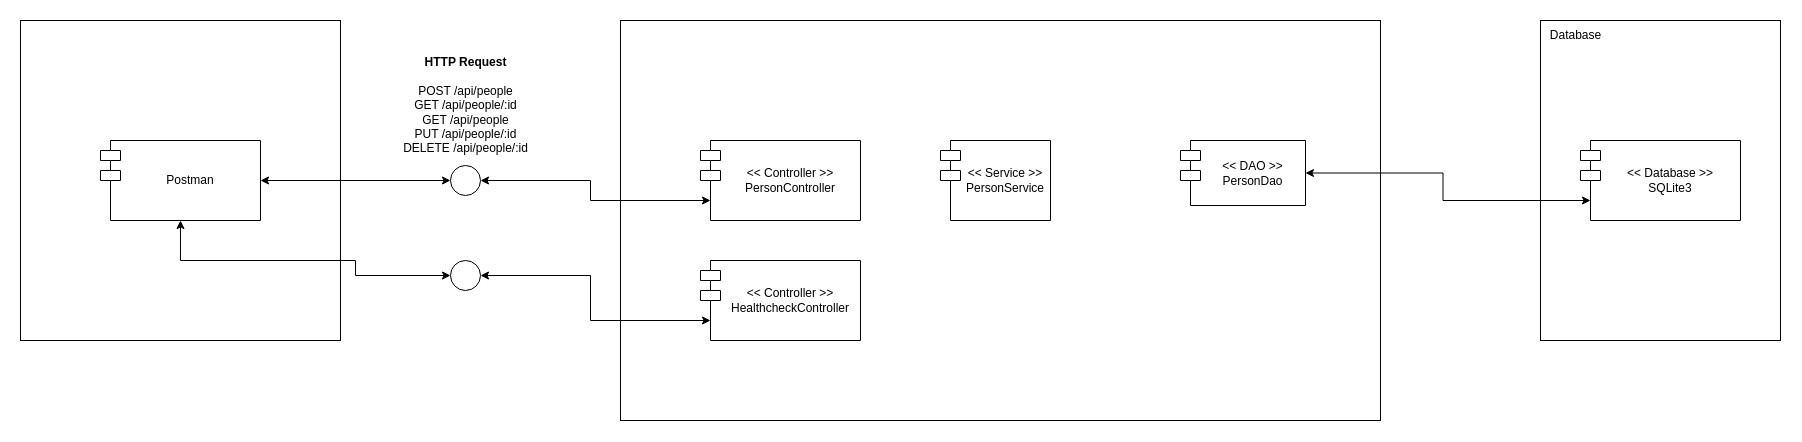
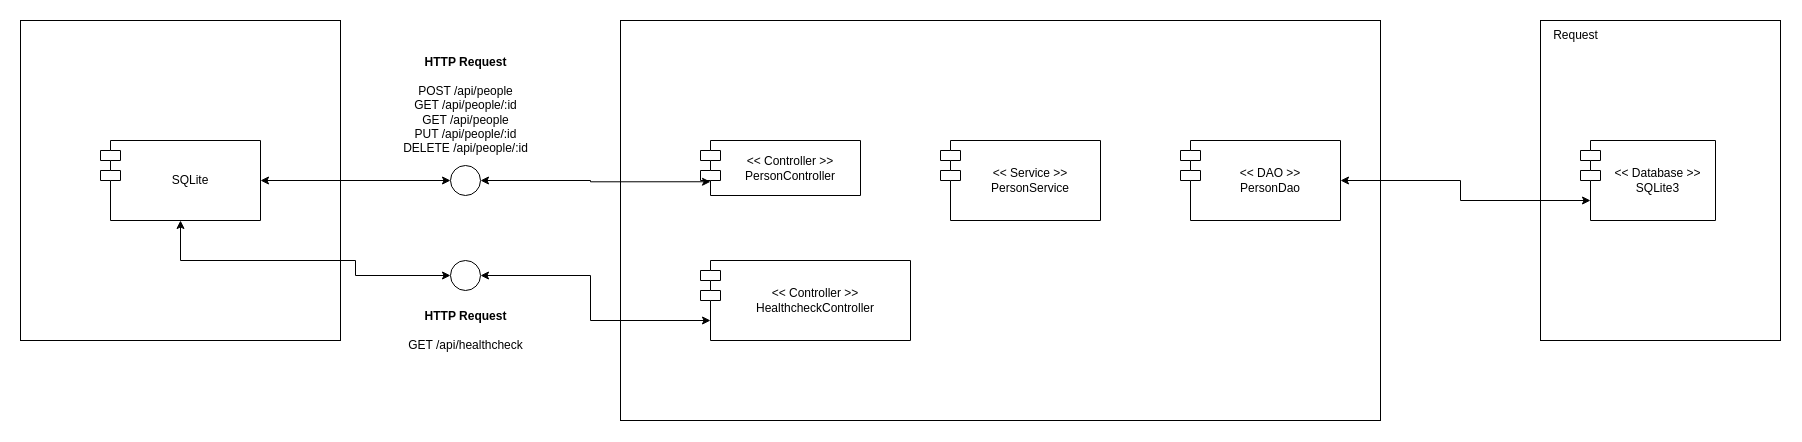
node "Database": label "Database" -> "Request"
node "<< DAO >> PersonDao": size 125x65 -> 160x80
node "Postman": label "Postman" -> "SQLite"
node "<< Controller >> PersonController": size 160x80 -> 160x55
node "<< Service >> PersonService": size 110x80 -> 160x80
node "<< Database >> SQLite3": size 160x80 -> 135x80
node "<< Controller >> HealthcheckController": size 160x80 -> 210x80
node "HTTP Request GET /api/healthcheck": added
